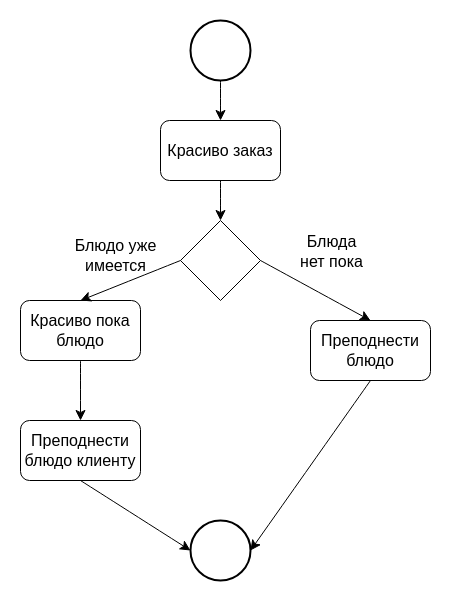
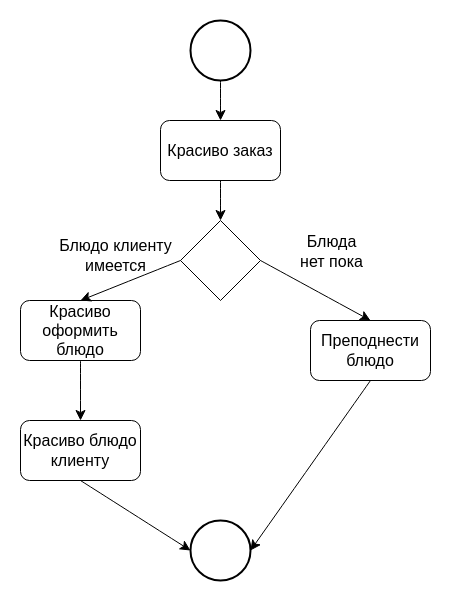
node "Блюдо уже имеется": label "Блюдо уже имеется" -> "Блюдо клиенту имеется"
node "Красиво пока блюдо": label "Красиво пока блюдо" -> "Красиво оформить блюдо"
node "Преподнести блюдо клиенту": label "Преподнести блюдо клиенту" -> "Красиво блюдо клиенту"
